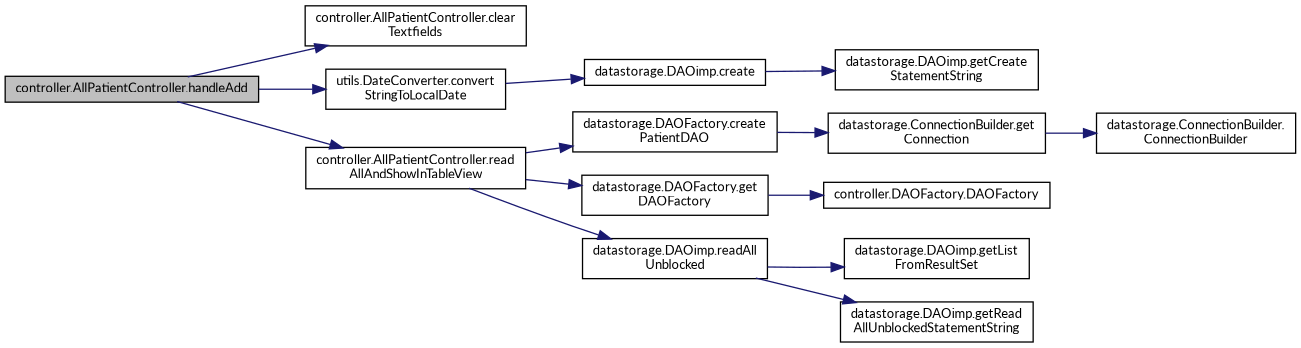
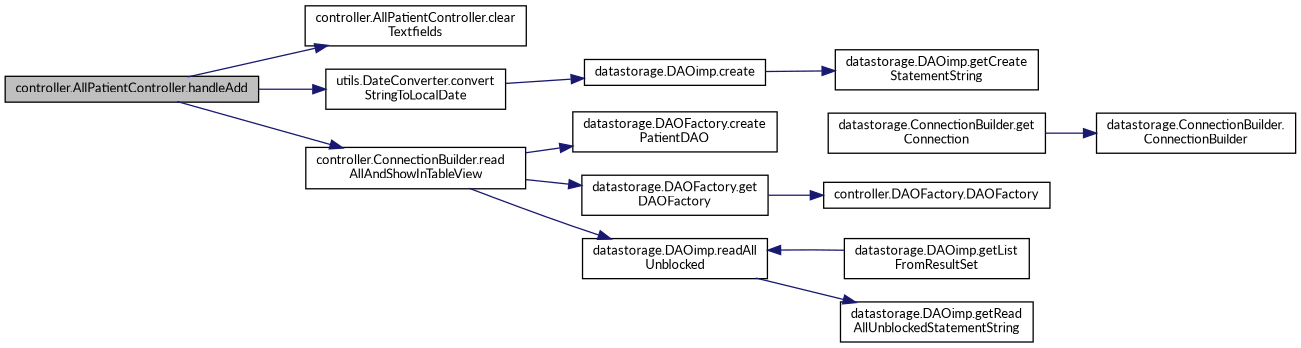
edge "datastorage.DAOFactory.create PatientDAO" -> "datastorage.ConnectionBuilder.get Connection": removed
node "controller.AllPatientController.read AllAndShowInTableView": label "controller.AllPatientController.read AllAndShowInTableView" -> "controller.ConnectionBuilder.read AllAndShowInTableView"
edge "datastorage.DAOimp.readAll Unblocked" -> "datastorage.DAOimp.getList FromResultSet": reversed
